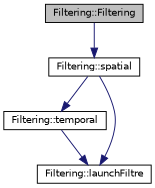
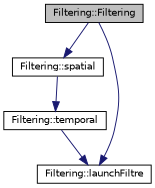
edge "Filtering::spatial" -> "Filtering::launchFiltre": now "Filtering::Filtering" -> "Filtering::launchFiltre"
